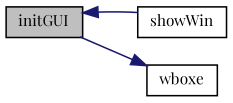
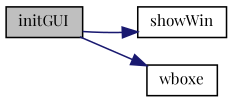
edge "showWin" -> "initGUI": reversed
